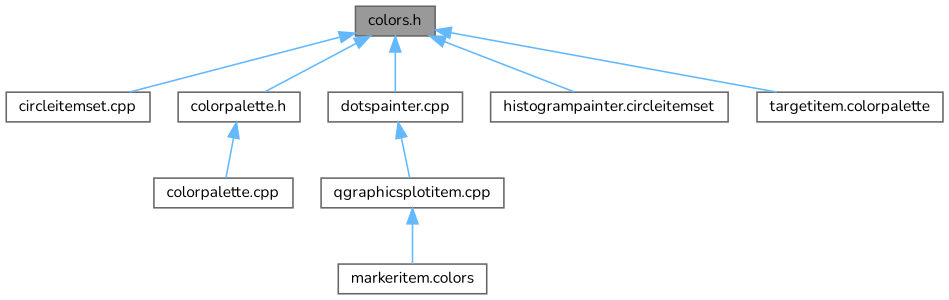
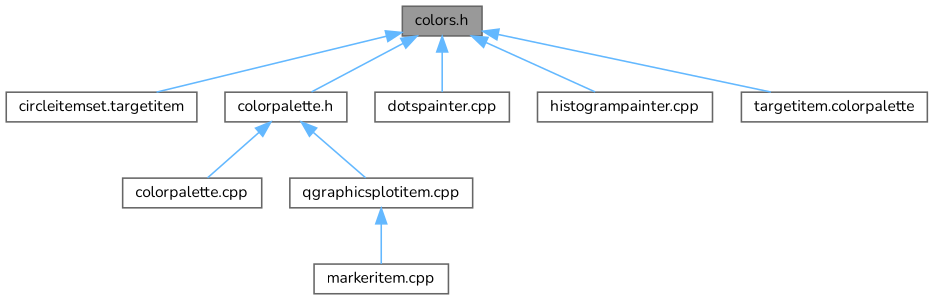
node "circleitemset.cpp": label "circleitemset.cpp" -> "circleitemset.targetitem"
node "histogrampainter.circleitemset": label "histogrampainter.circleitemset" -> "histogrampainter.cpp"
edge "qgraphicsplotitem.cpp" -> "dotspainter.cpp": now "qgraphicsplotitem.cpp" -> "colorpalette.h"
node "markeritem.colors": label "markeritem.colors" -> "markeritem.cpp"
